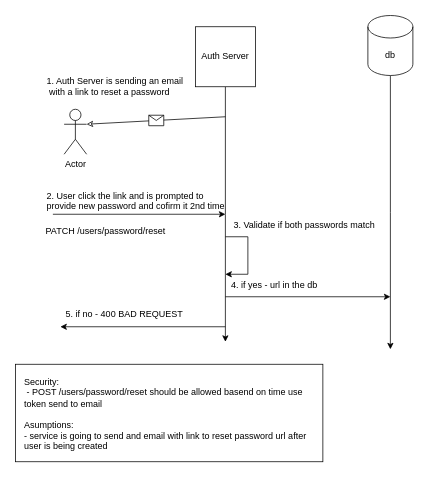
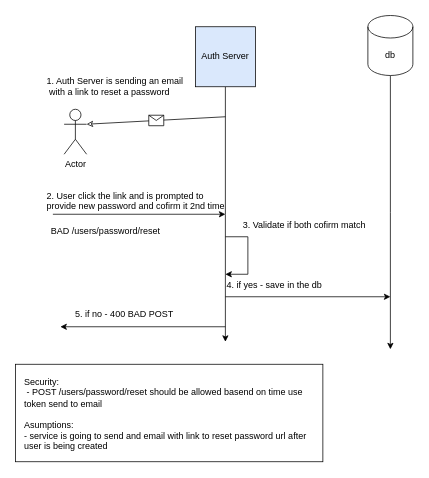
node "Auth Server": fillcolor #ffffff -> #dae8fc
node "3. Validate if both passwords match": label "3. Validate if both passwords match" -> "3. Validate if both cofirm match"
node "PATCH /users/password/reset": label "PATCH /users/password/reset" -> "BAD /users/password/reset"
node "4. if yes - url in the db": label "4. if yes - url in the db" -> "4. if yes - save in the db"
node "5. if no - 400 BAD REQUEST": label "5. if no - 400 BAD REQUEST" -> "5. if no - 400 BAD POST"
